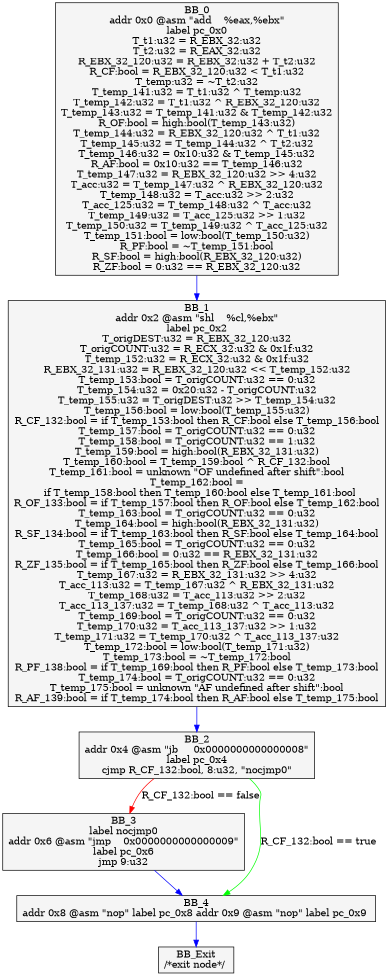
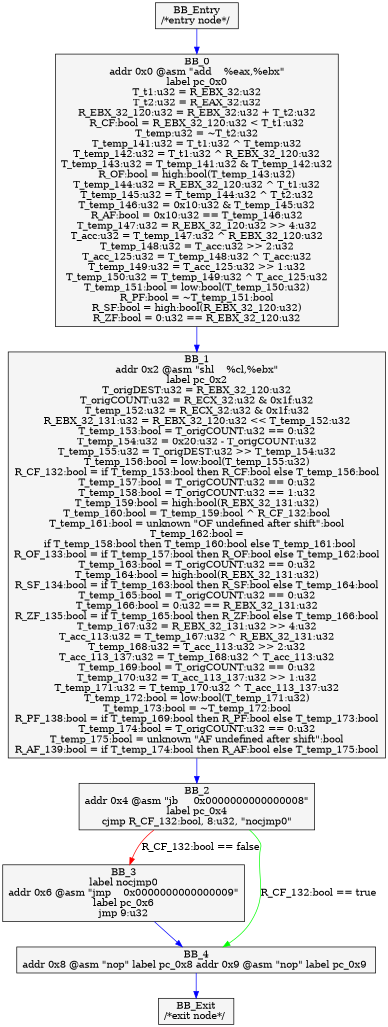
node "BB_Entry /*entry node*/": added
